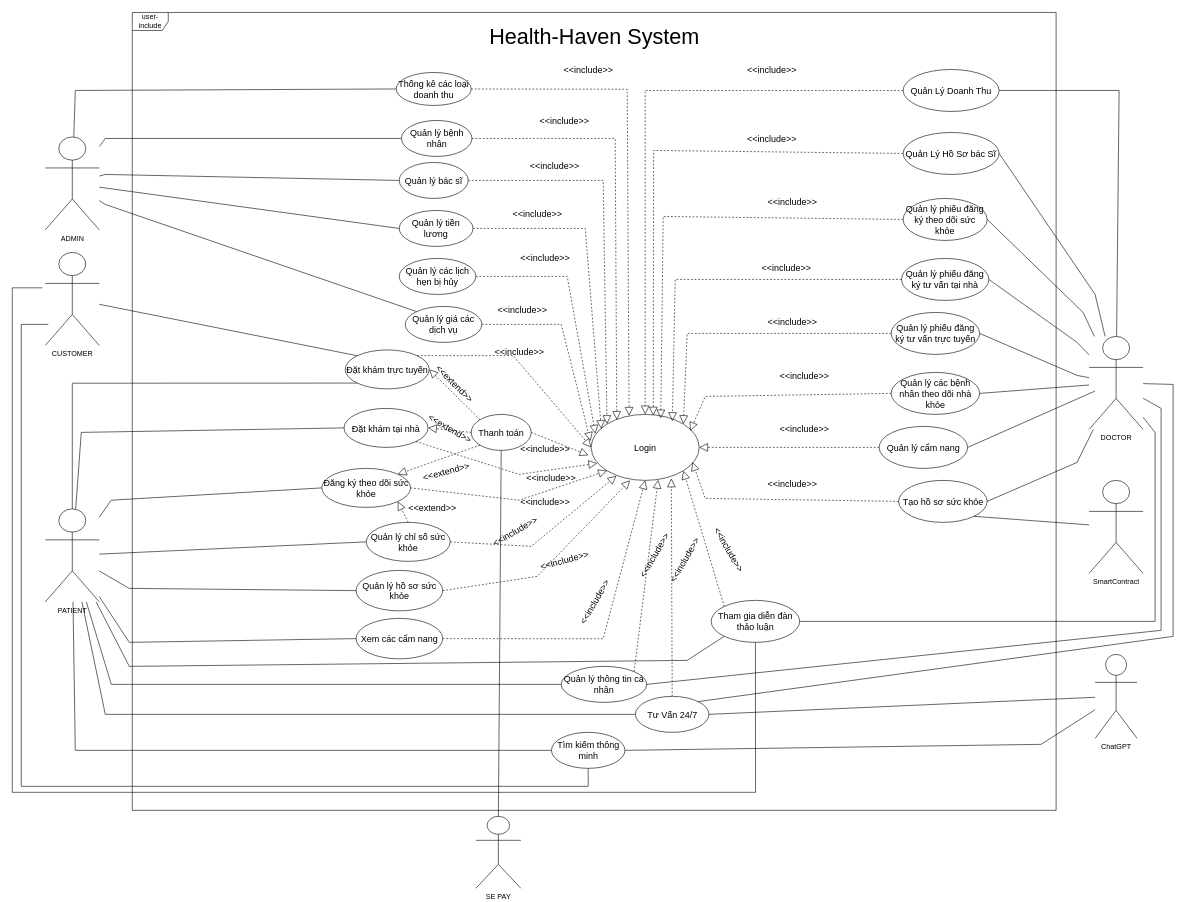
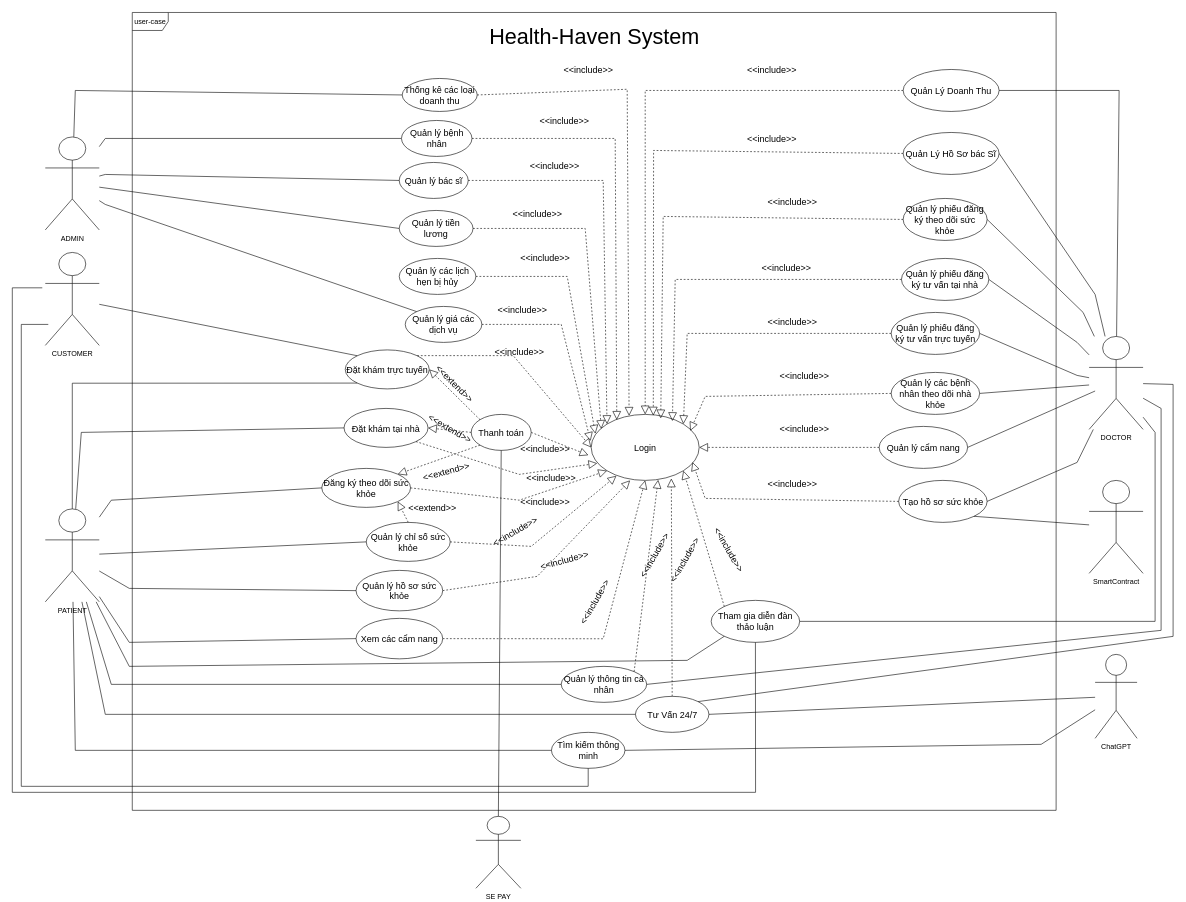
node "user-include": label "user-include" -> "user-case"
node "Thống kê các loại doanh thu": moved (434, 89) -> (440, 95)
